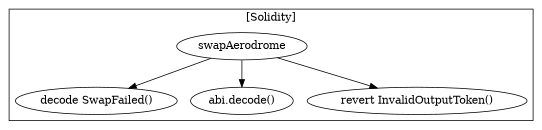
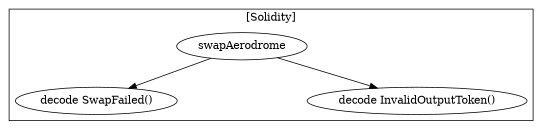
node "abi.decode()": removed
node "revert InvalidOutputToken()": label "revert InvalidOutputToken()" -> "decode InvalidOutputToken()"
